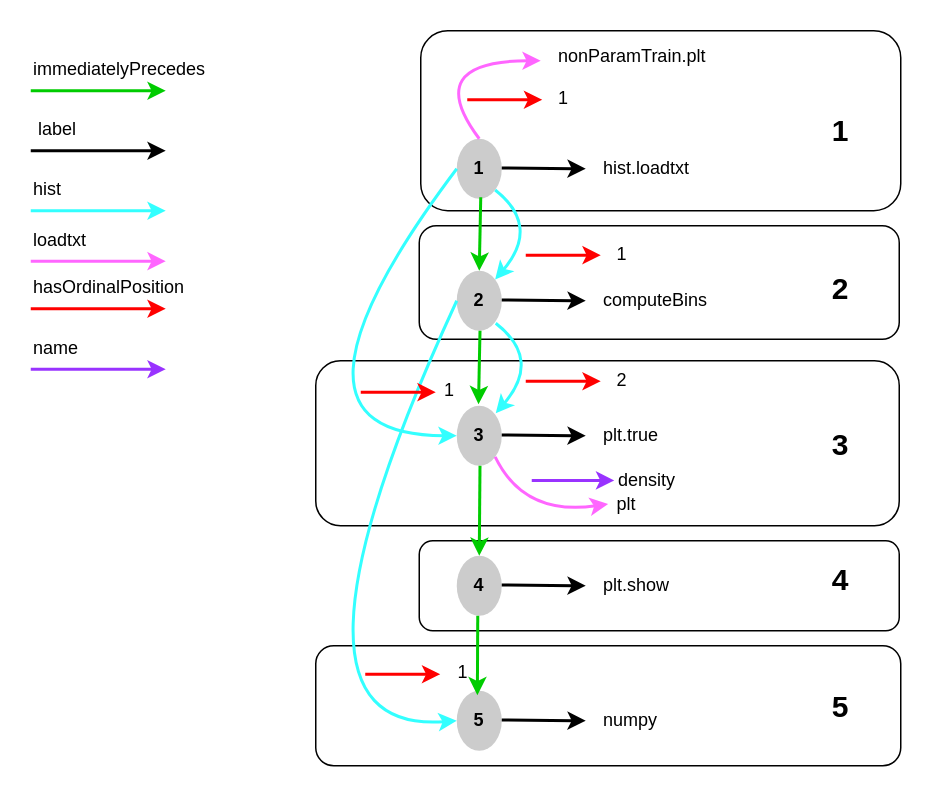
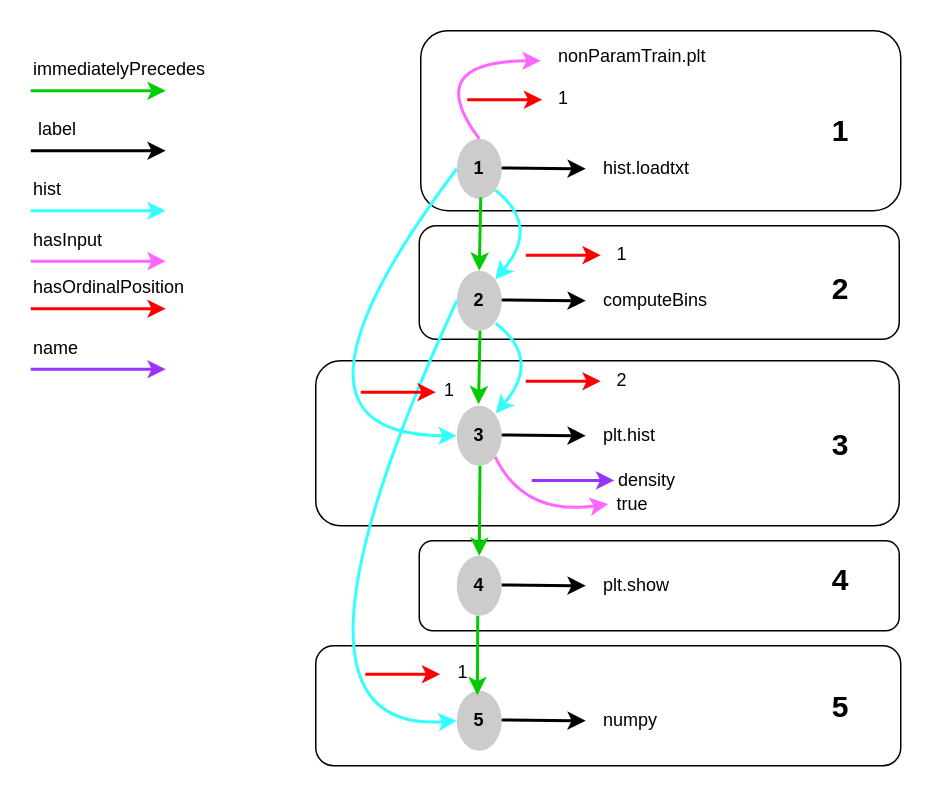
node "loadtxt": label "loadtxt" -> "hasInput"
node "plt.true": label "plt.true" -> "plt.hist"
node "plt": label "plt" -> "true"
